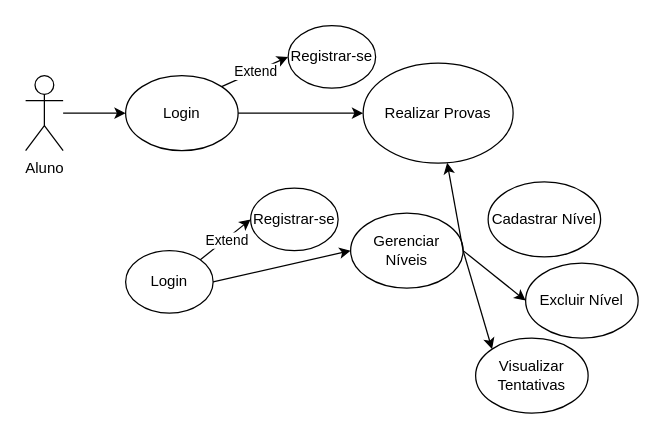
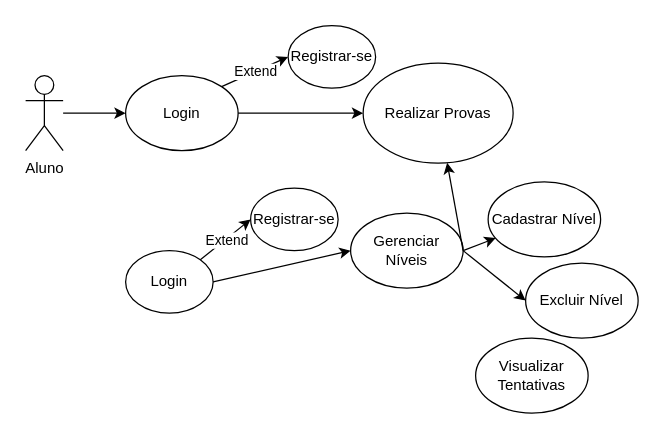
edge "Gerenciar Níveis" -> "Visualizar Tentativas": now "Gerenciar Níveis" -> "Cadastrar Nível"
